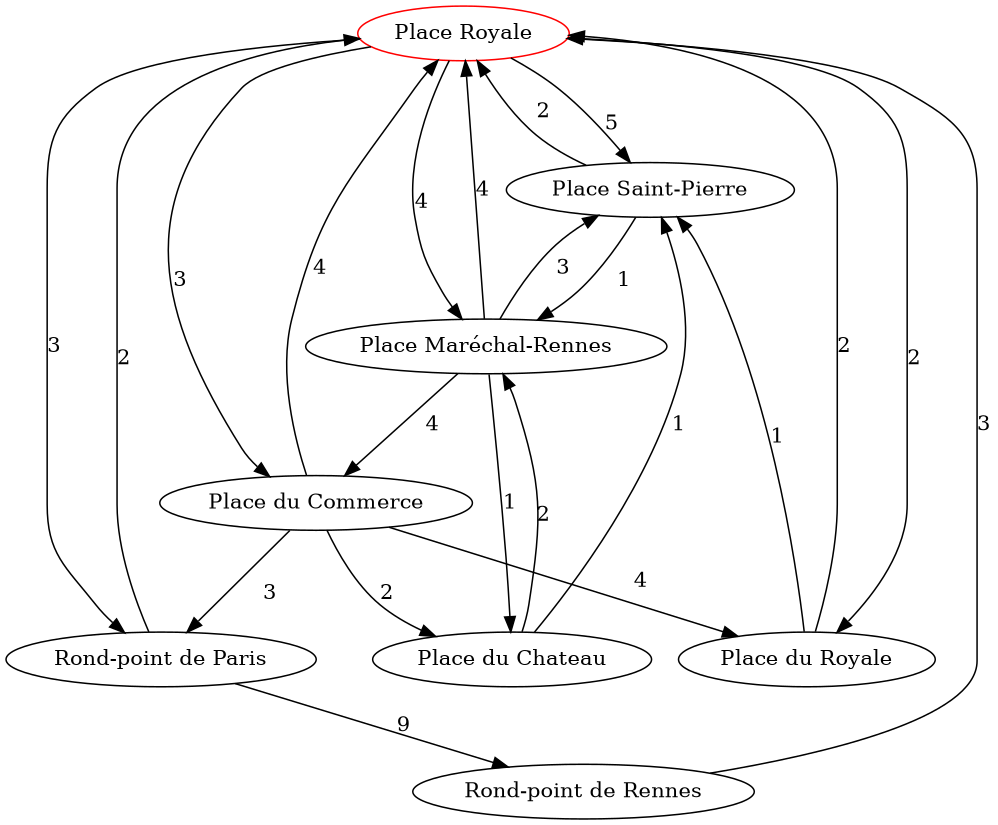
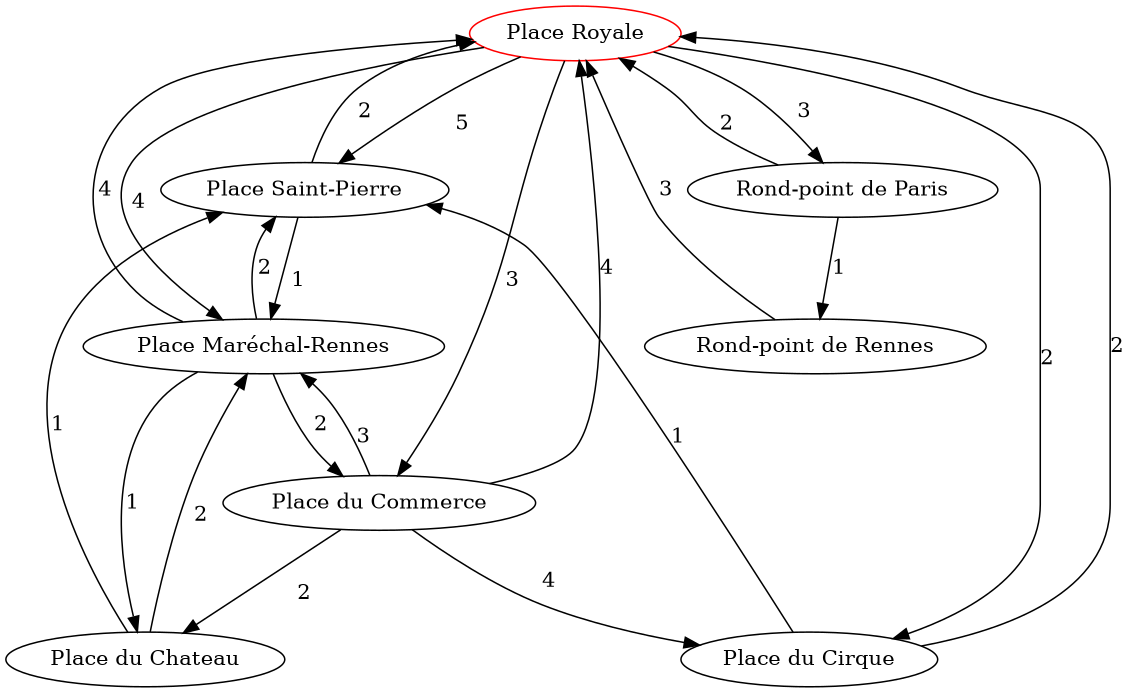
edge "Place Maréchal-Rennes" -> "Place Saint-Pierre": label "3" -> "2"
edge "Place Maréchal-Rennes" -> "Place du Commerce": label "4" -> "2"
edge "Place du Commerce" -> "Rond-point de Paris": now "Place du Commerce" -> "Place Maréchal-Rennes"
node "Place du Royale": label "Place du Royale" -> "Place du Cirque"
edge "Rond-point de Paris" -> "Rond-point de Rennes": label "9" -> "1"
